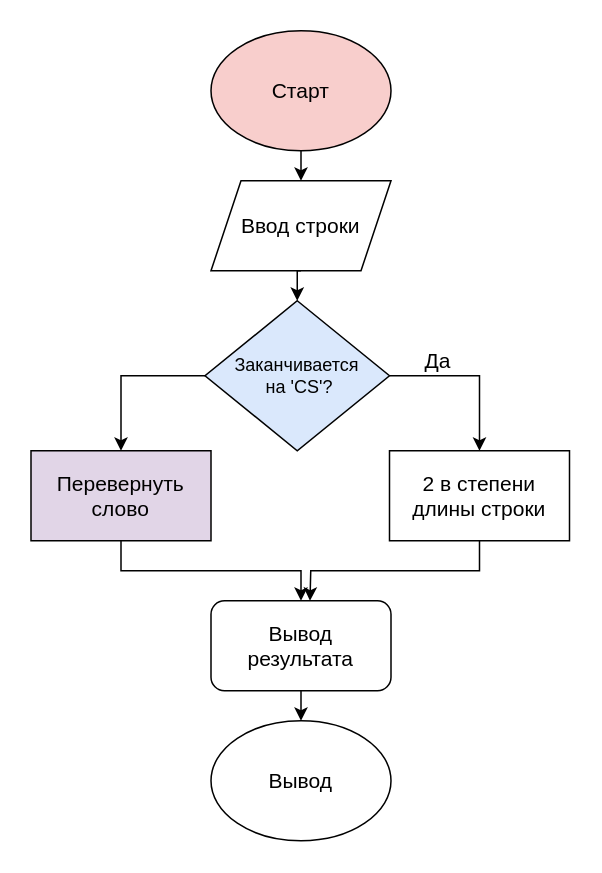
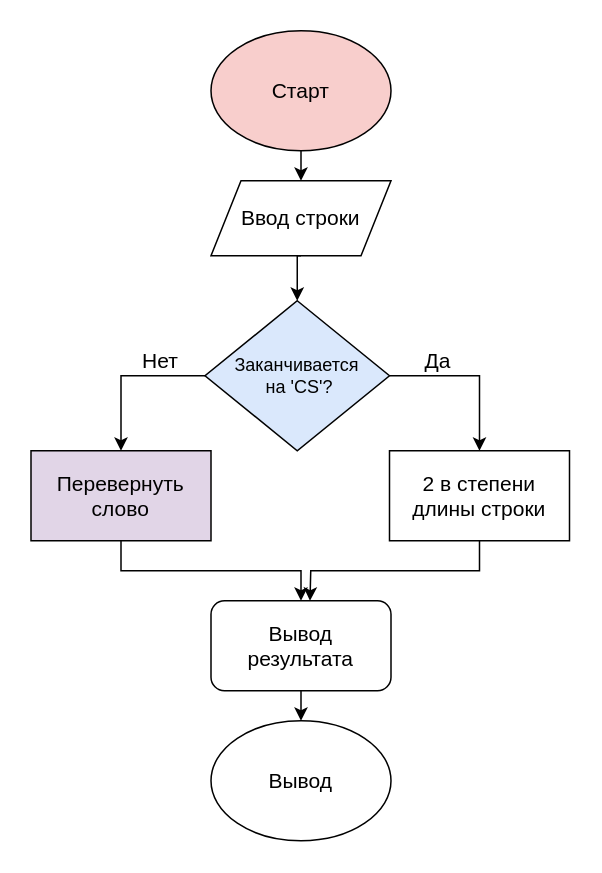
node "Ввод строки": size 180x90 -> 180x75
node "Нет": added
